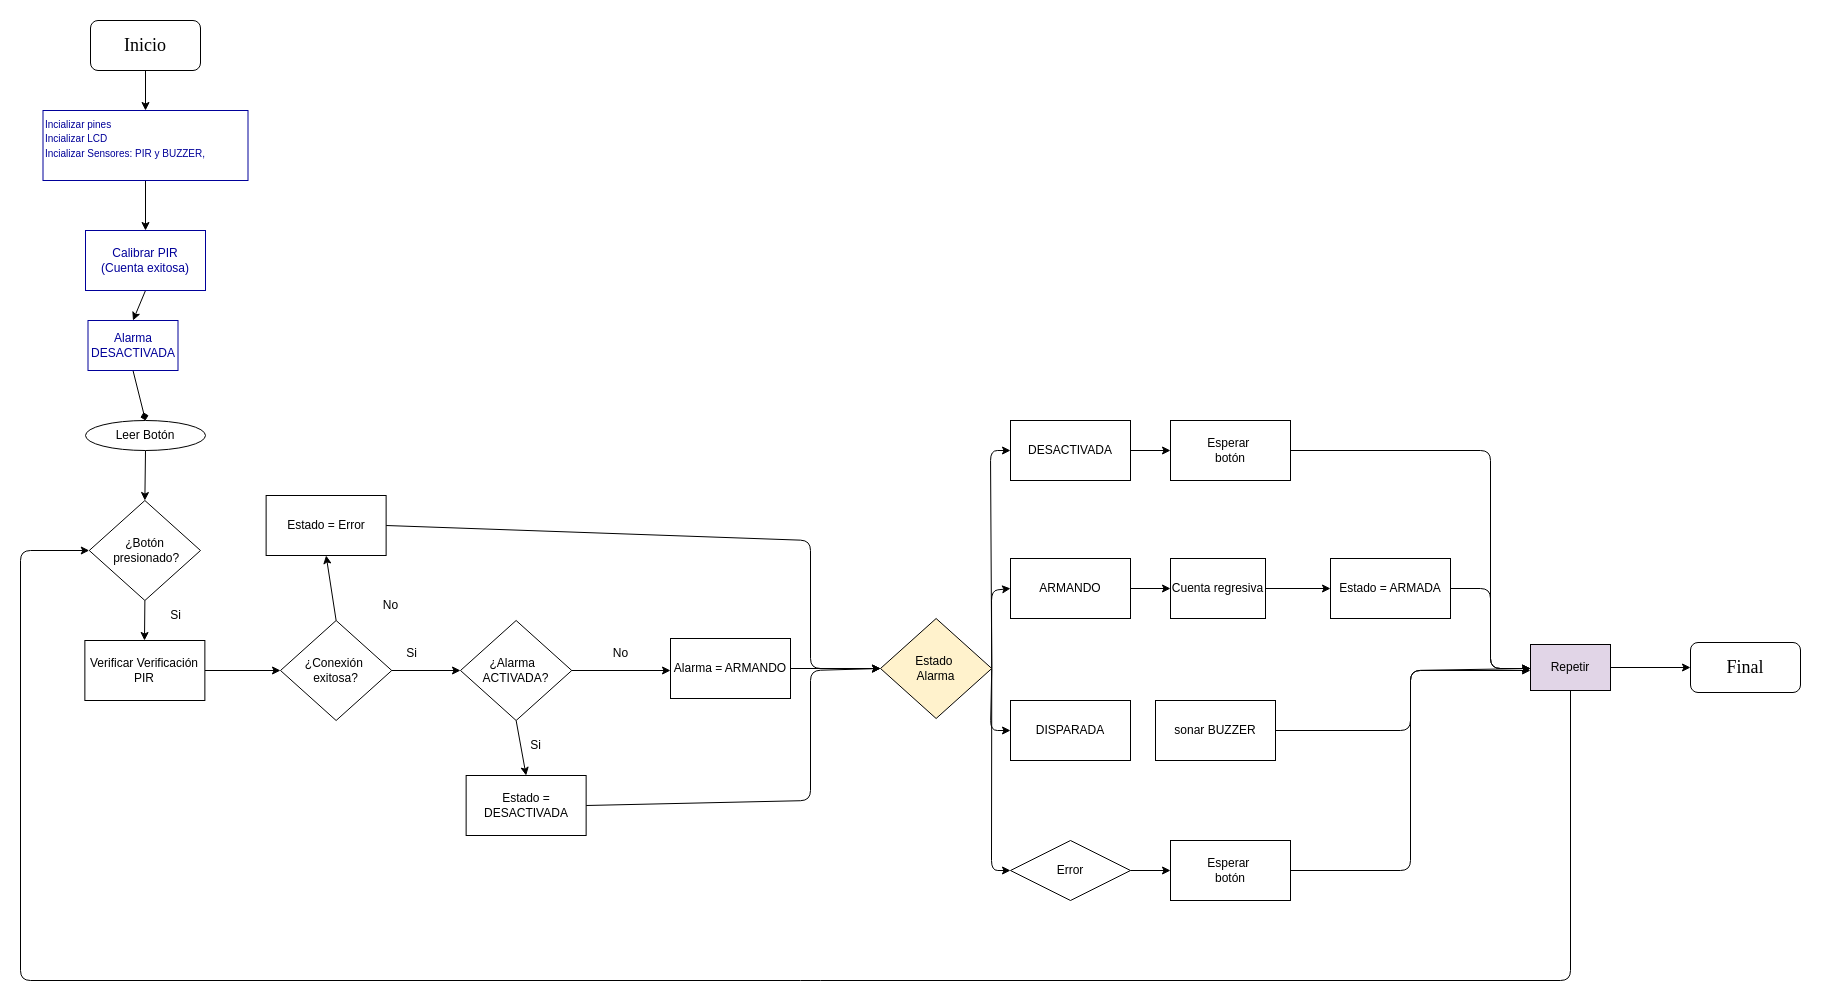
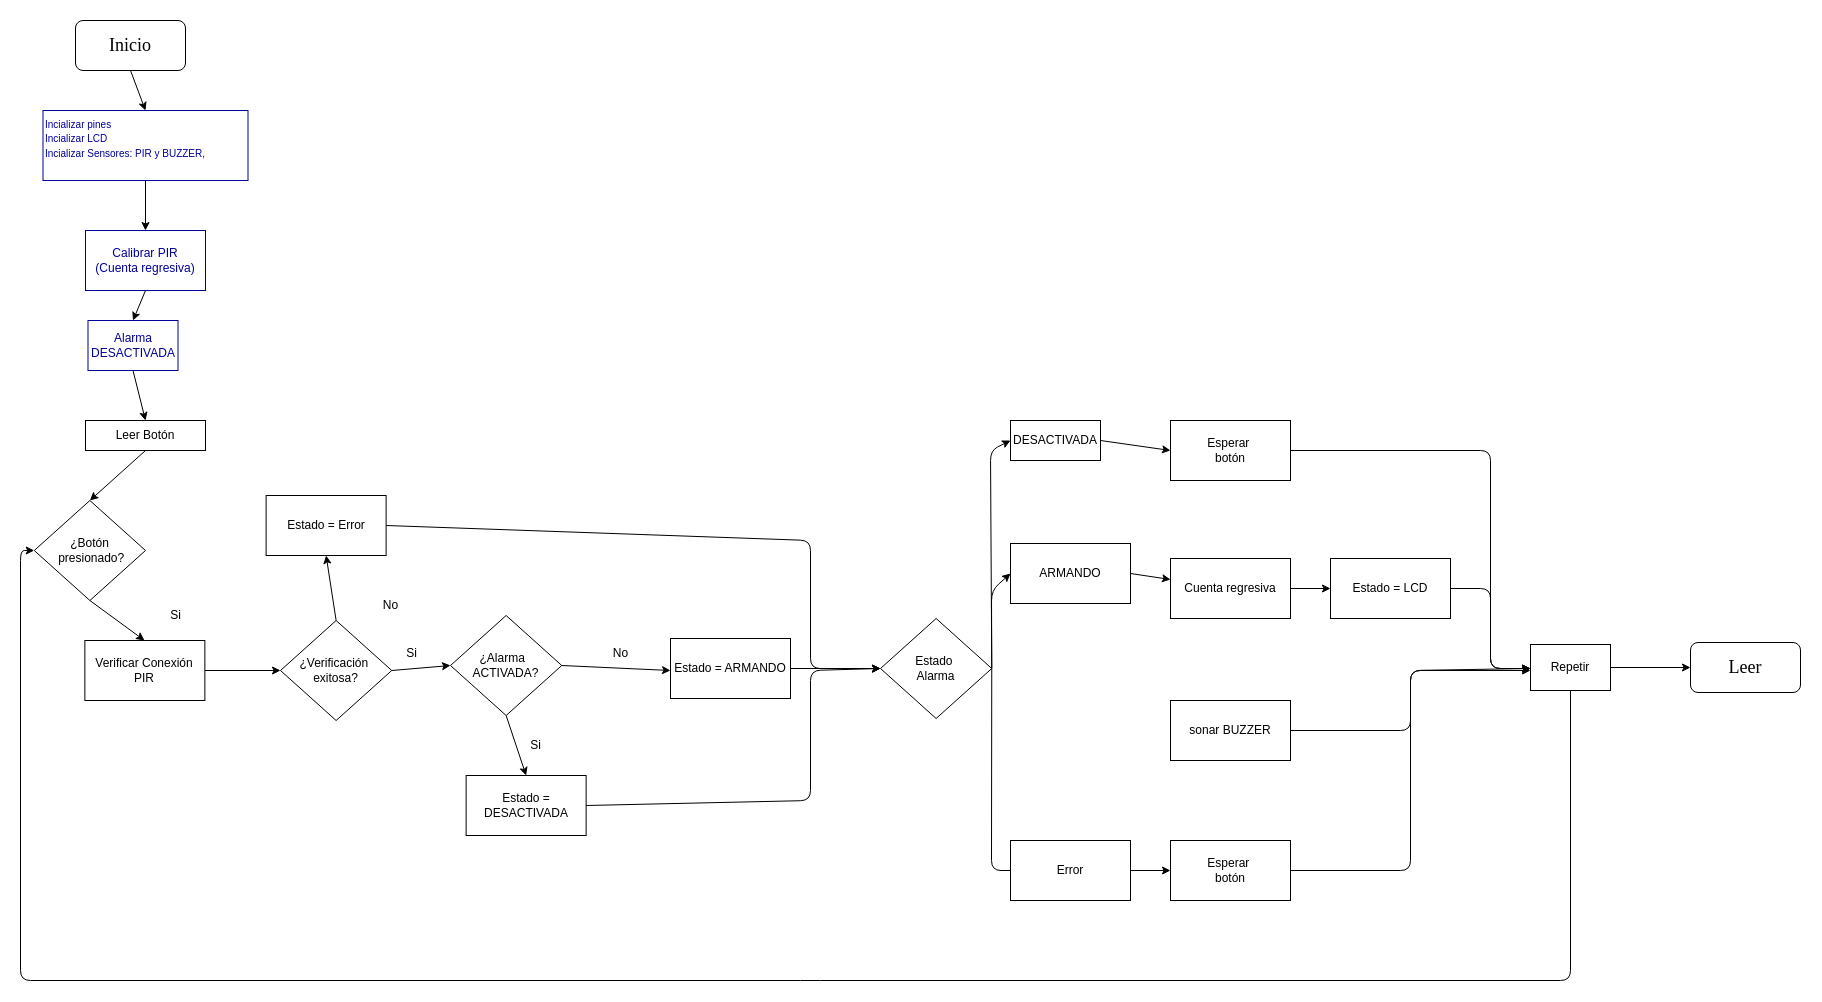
node "Inicio": moved (146, 46) -> (131, 46)
node "Calibrar PIR (Cuenta exitosa)": label "Calibrar PIR (Cuenta exitosa)" -> "Calibrar PIR (Cuenta regresiva)"
edge "Alarma DESACTIVADA" -> "Leer Botón": arrowhead diamond -> classic
node "Leer Botón": shape ellipse -> rectangle
node "DESACTIVADA": size 120x60 -> 90x40
node "¿Botón presionado?": moved (145, 551) -> (90, 551)
node "ARMANDO": moved (1071, 589) -> (1071, 574)
node "Cuenta regresiva": size 95x60 -> 120x60
node "Estado = ARMADA": label "Estado = ARMADA" -> "Estado = LCD"
node "Repetir": fillcolor #e1d5e7 -> #ffffff
node "Final": label "Final" -> "Leer"
node "Alarma = ARMANDO": label "Alarma = ARMANDO" -> "Estado = ARMANDO"
node "Estado Alarma": fillcolor #fff2cc -> #ffffff
node "Verificar Verificación PIR": label "Verificar Verificación PIR" -> "Verificar Conexión PIR"
node "¿Conexión exitosa?": label "¿Conexión exitosa?" -> "¿Verificación exitosa?"
node "¿Alarma ACTIVADA?": moved (516, 671) -> (506, 666)
edge "Estado Alarma" -> "DISPARADA": removed
node "DISPARADA": removed
node "sonar BUZZER": moved (1216, 731) -> (1231, 731)
edge "Estado Alarma" -> "Error": arrowhead classic -> none
node "Error": shape diamond -> rectangle
